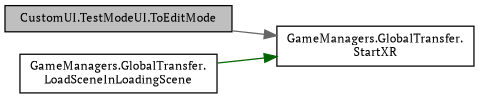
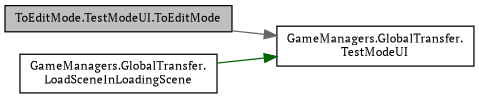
node "CustomUI.TestModeUI.ToEditMode": label "CustomUI.TestModeUI.ToEditMode" -> "ToEditMode.TestModeUI.ToEditMode"
node "GameManagers.GlobalTransfer. StartXR": label "GameManagers.GlobalTransfer. StartXR" -> "GameManagers.GlobalTransfer. TestModeUI"
